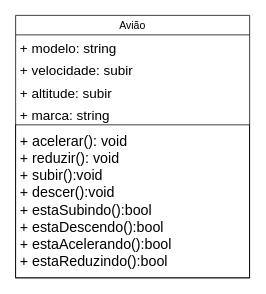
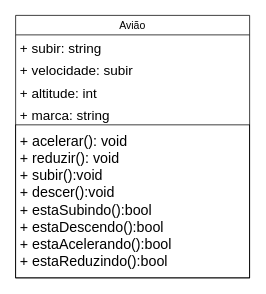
node "+ modelo: string": label "+ modelo: string" -> "+ subir: string"
node "+ altitude: subir": label "+ altitude: subir" -> "+ altitude: int"
